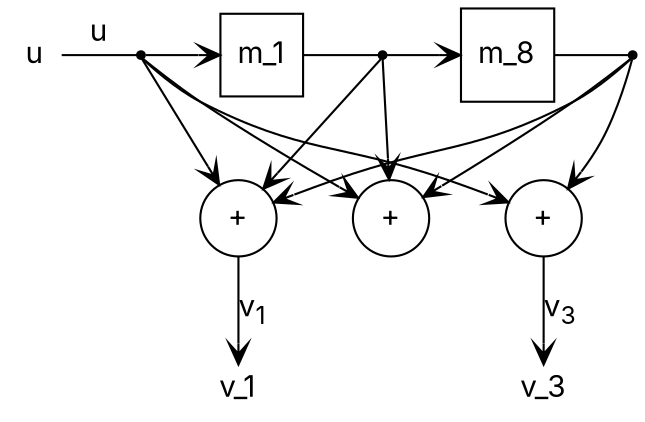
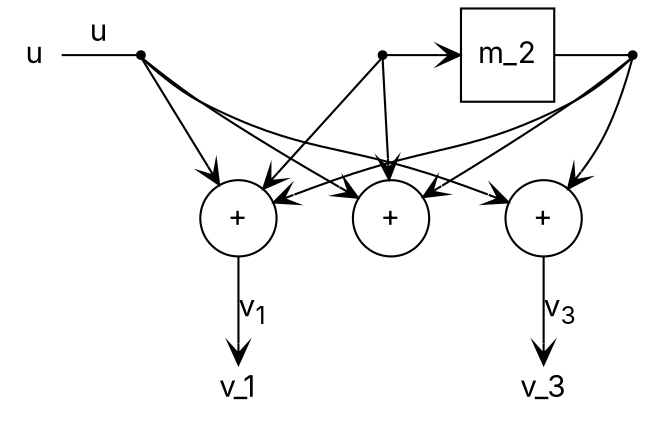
node "m_1": removed
node "m_8": label "m_8" -> "m_2"
